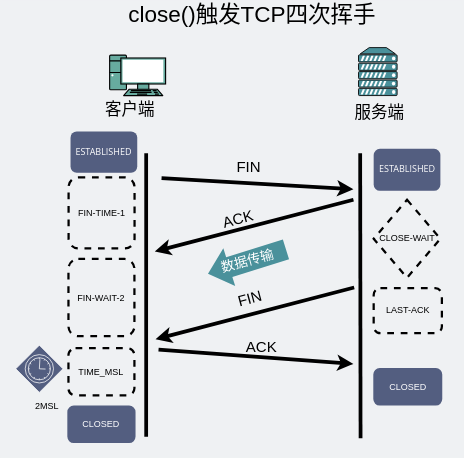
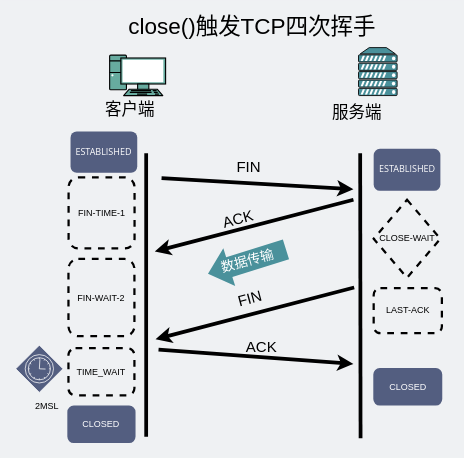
node "close()触发TCP四次挥手": moved (252, 15) -> (252, 26)
node "服务端": moved (380, 114) -> (357, 114)
node "TIME_MSL": label "TIME_MSL" -> "TIME_WAIT"
